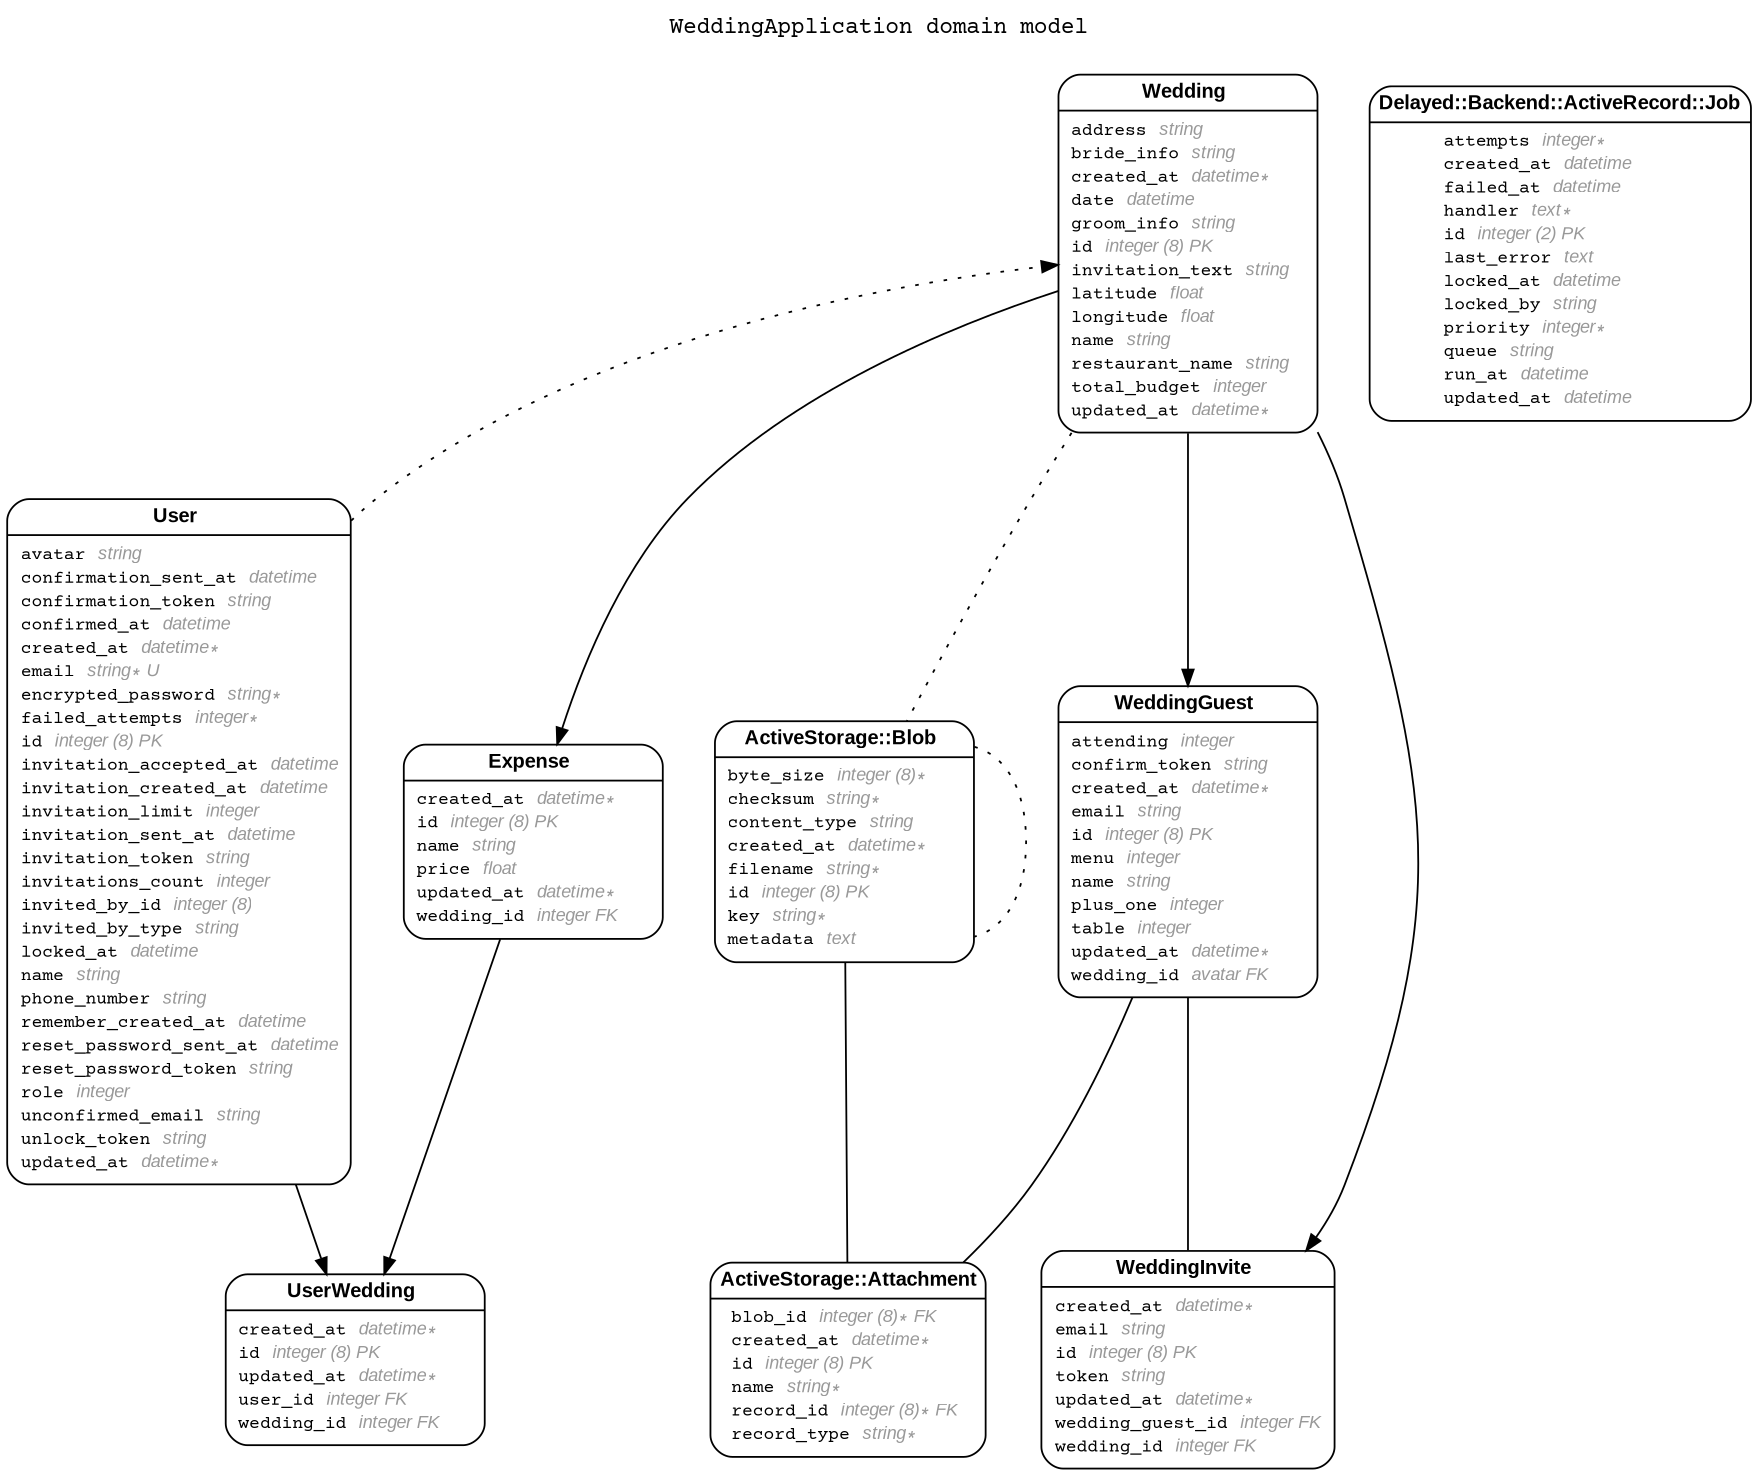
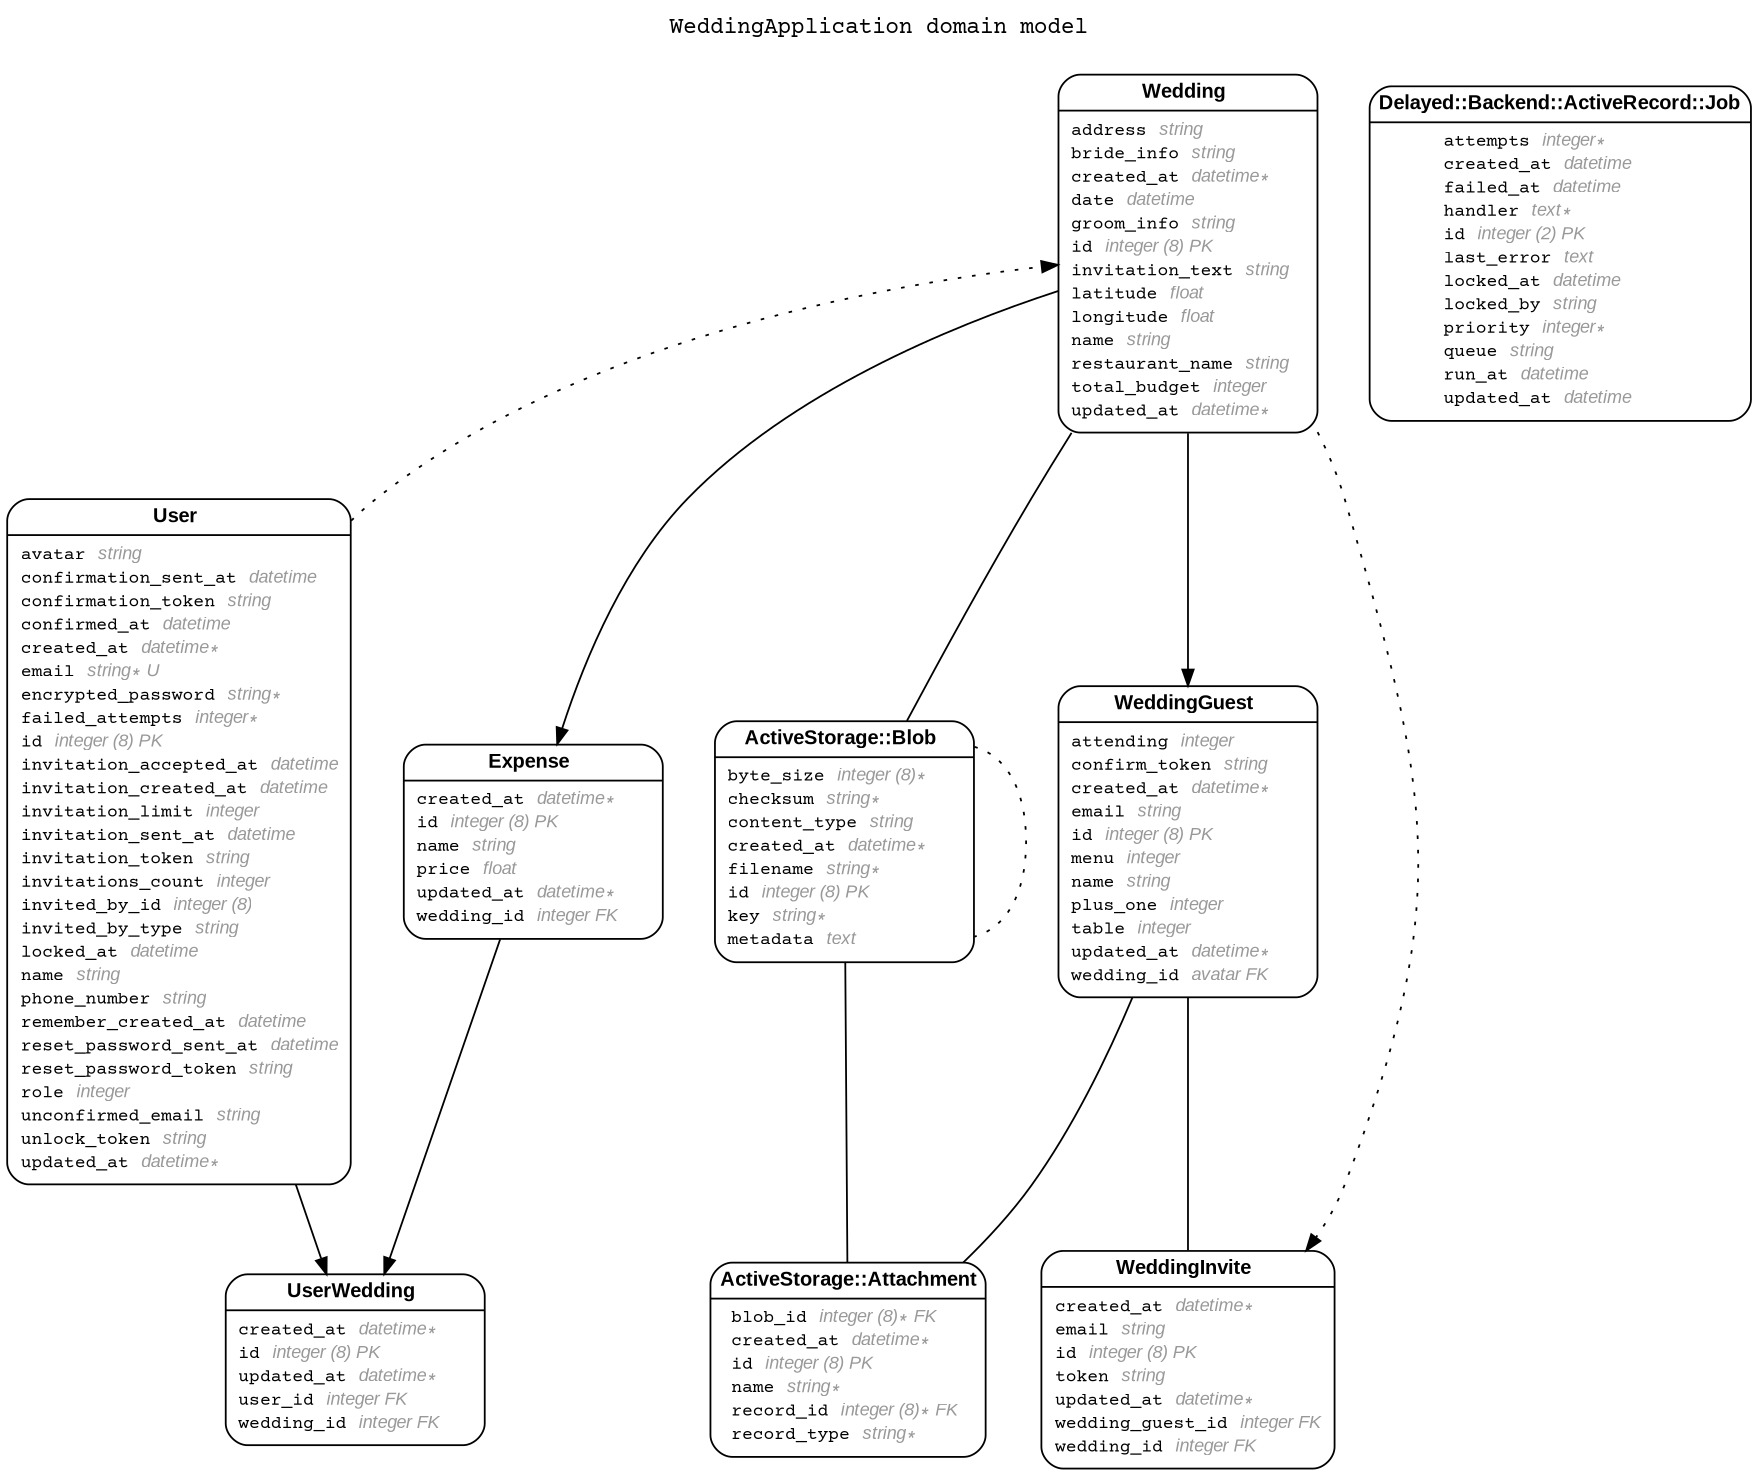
edge "Wedding" -- "ActiveStorage::Blob": style dotted -> solid
edge "Wedding" -- "WeddingInvite": style solid -> dotted
